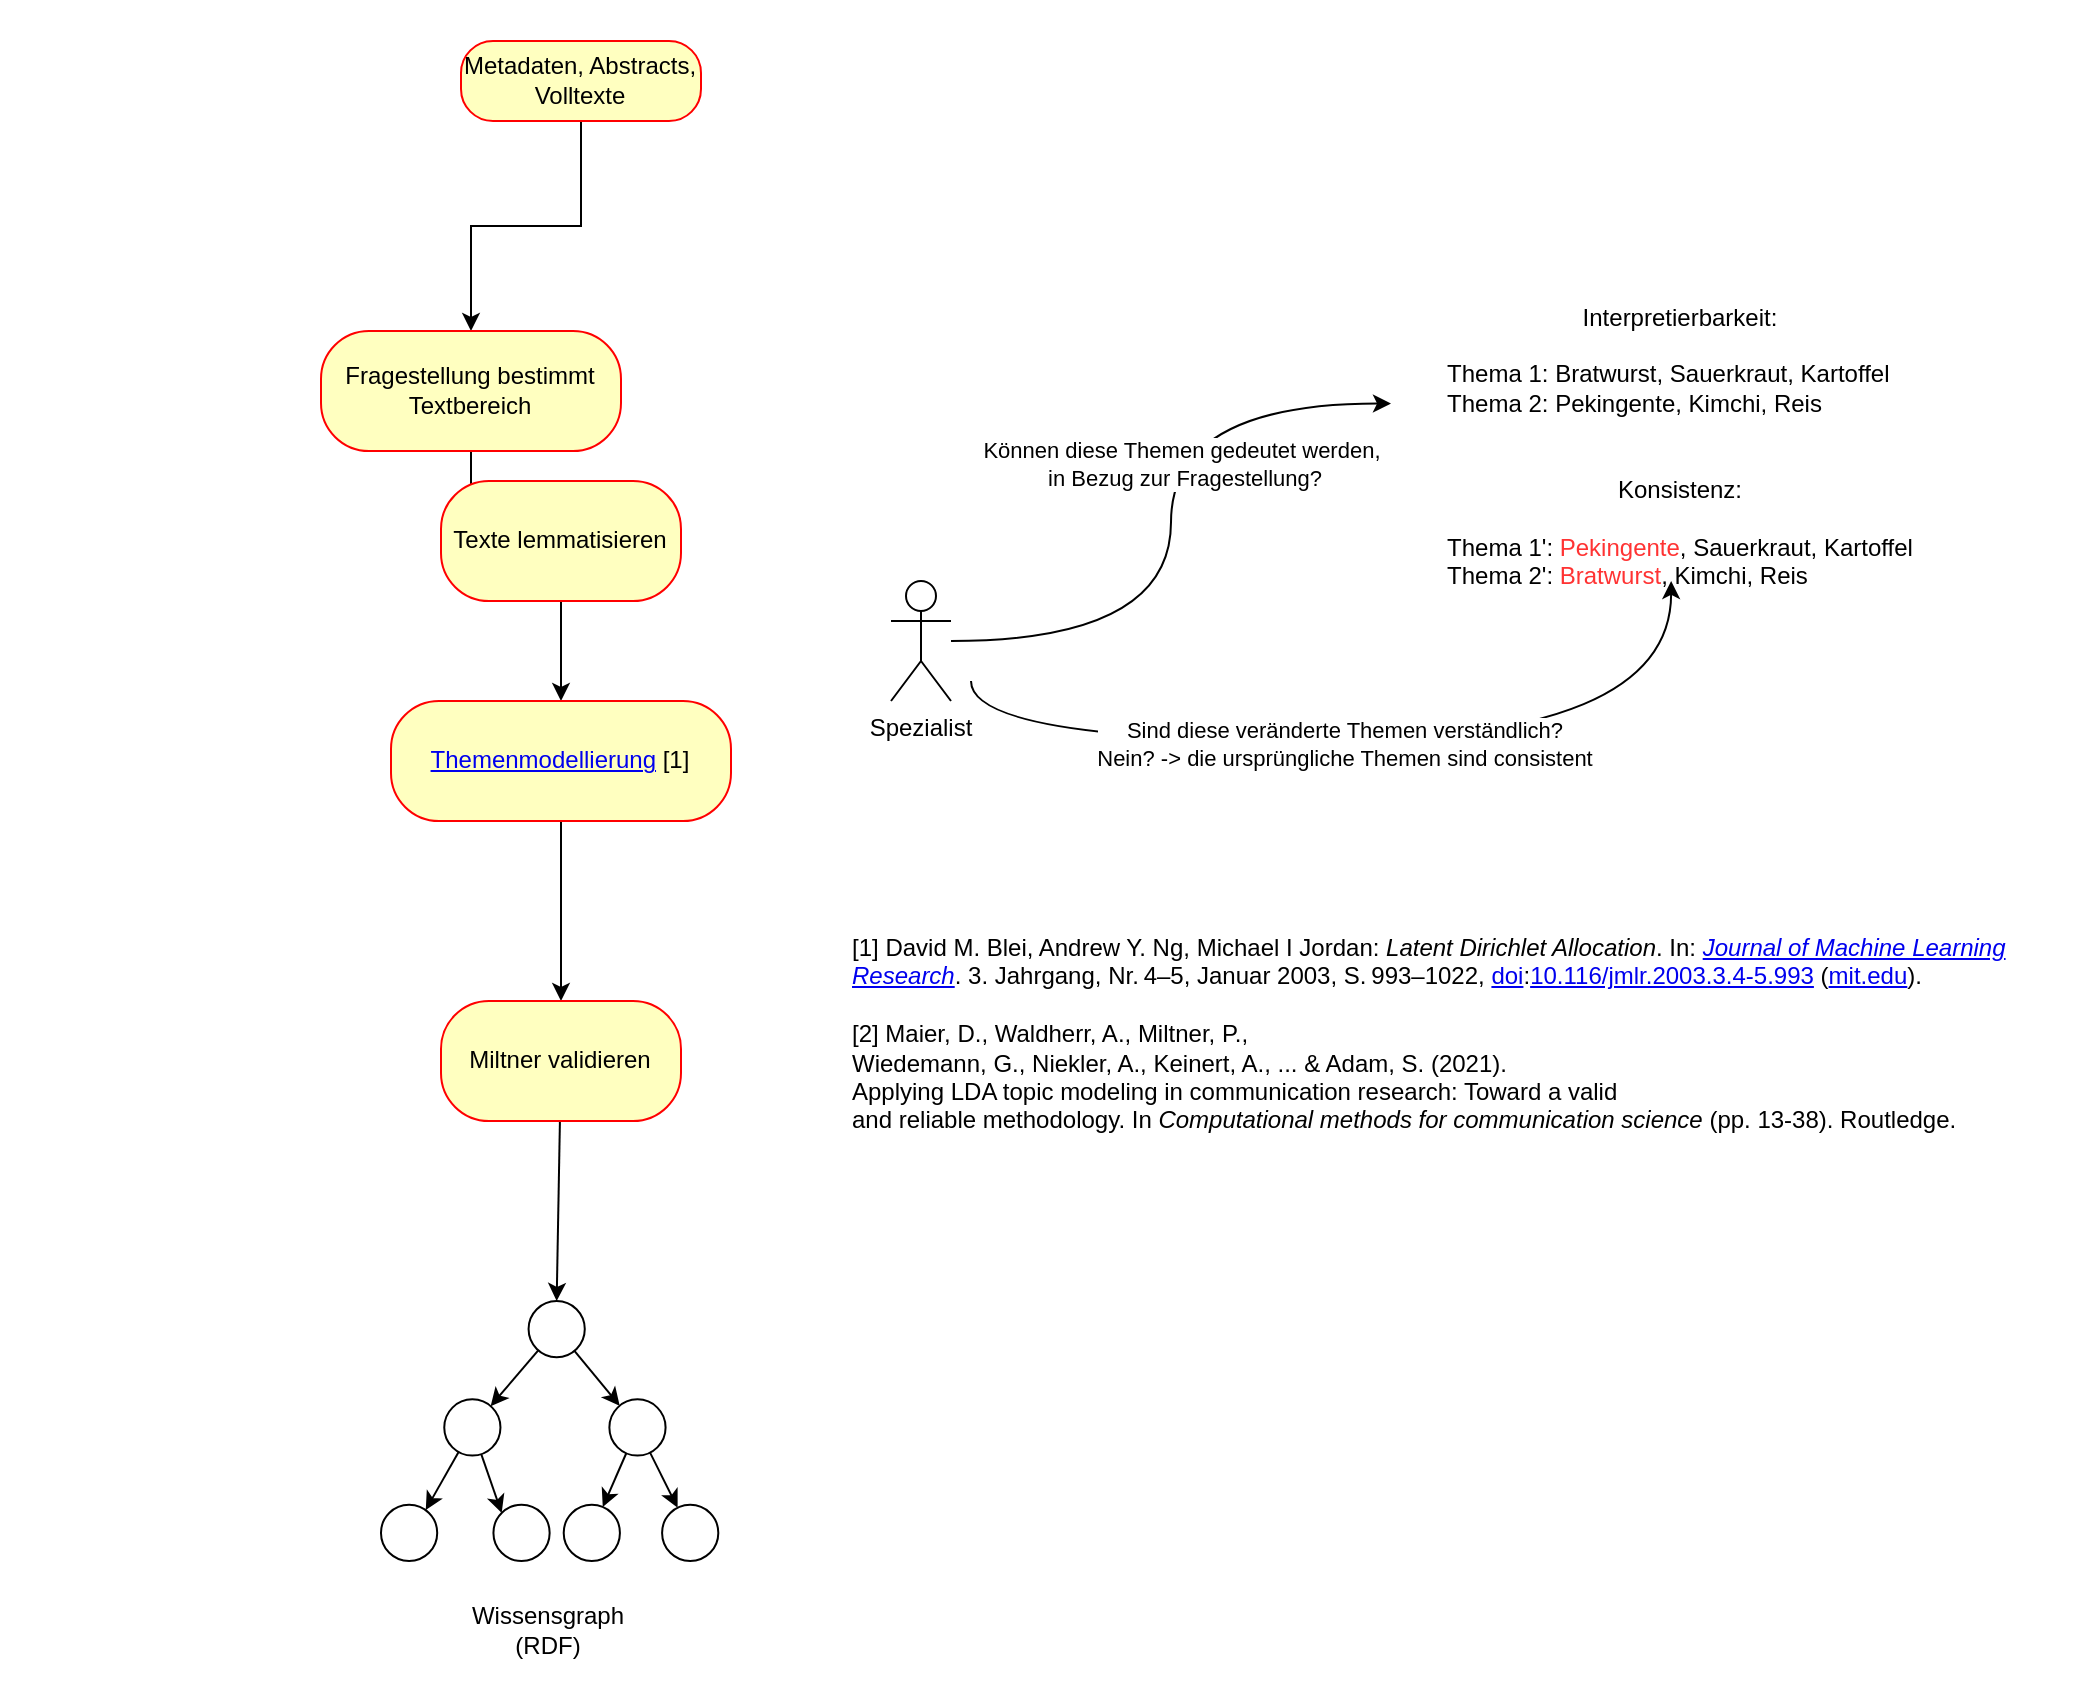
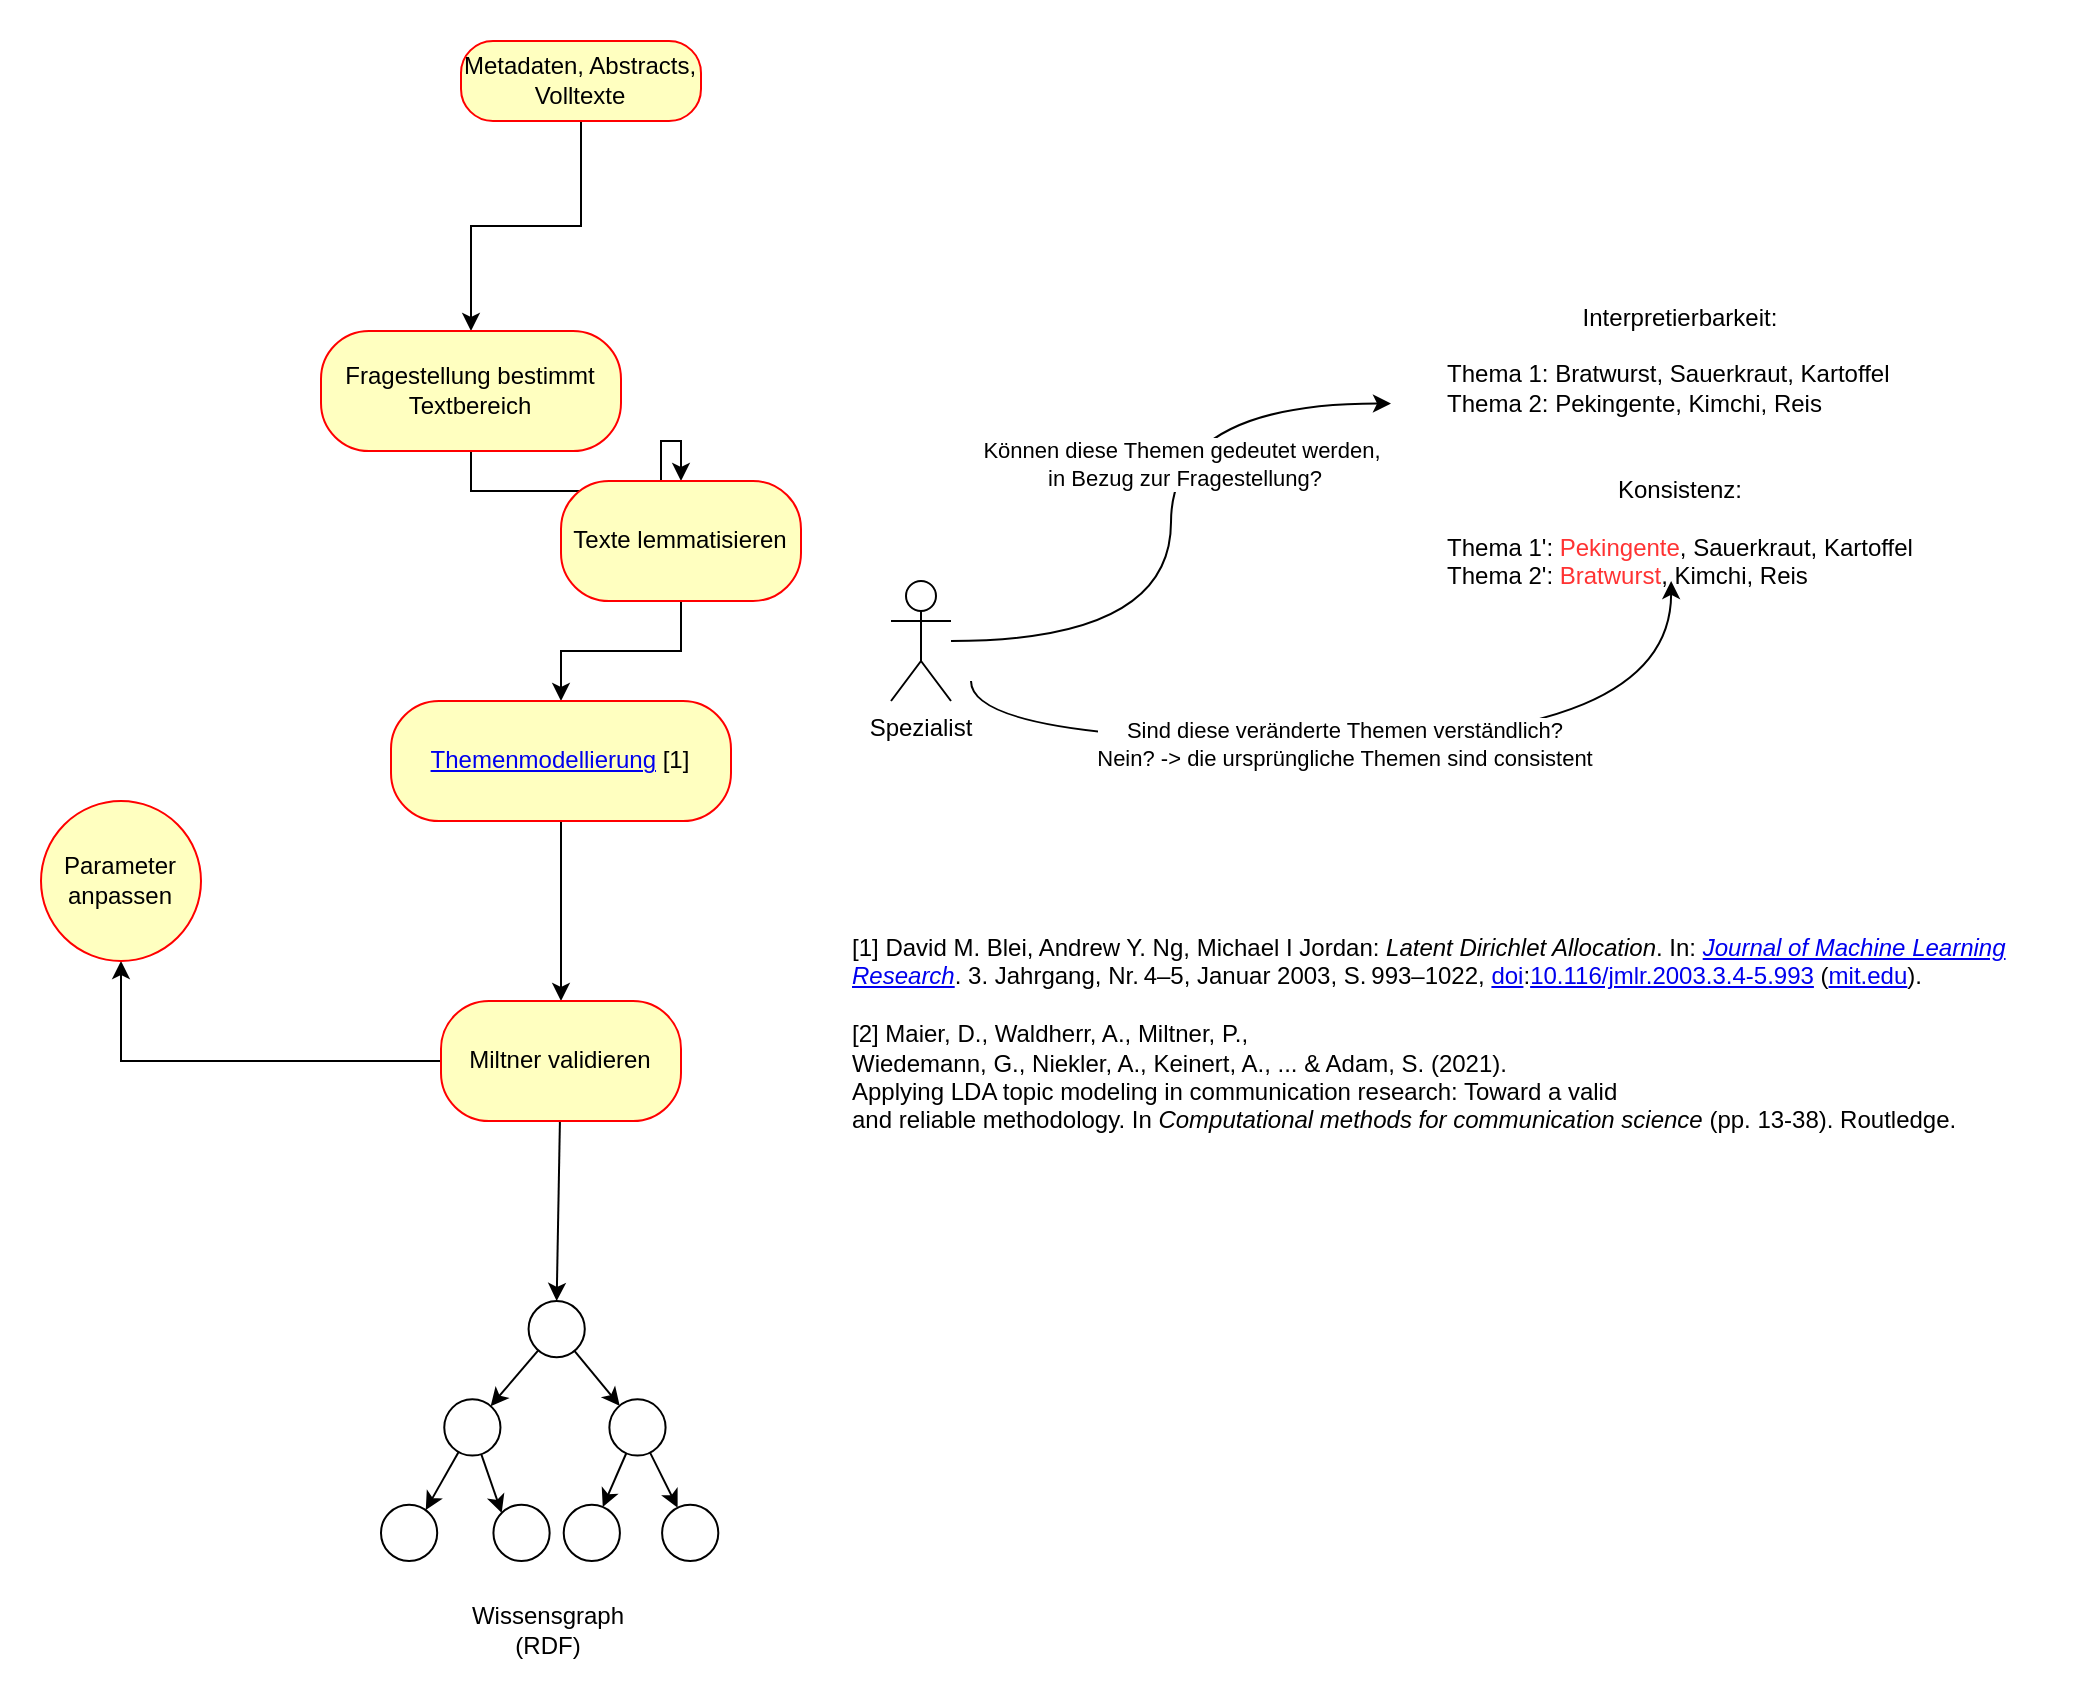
node "Texte lemmatisieren": moved (561, 541) -> (681, 541)
node "Parameter anpassen": added
edge "Miltner validieren" -> "Parameter anpassen": added
